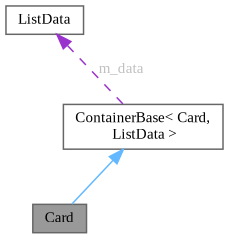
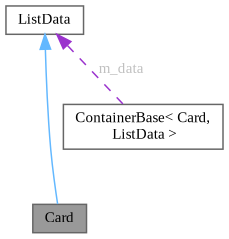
edge "Card" -> "ContainerBase< Card, ListData >": now "Card" -> "ListData"
